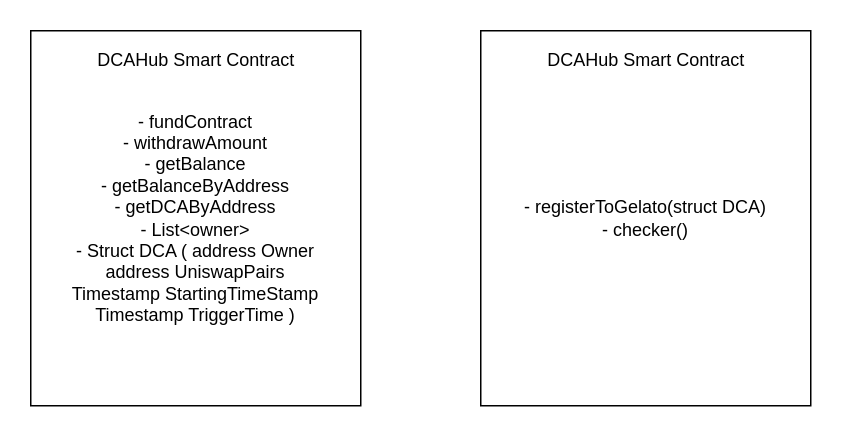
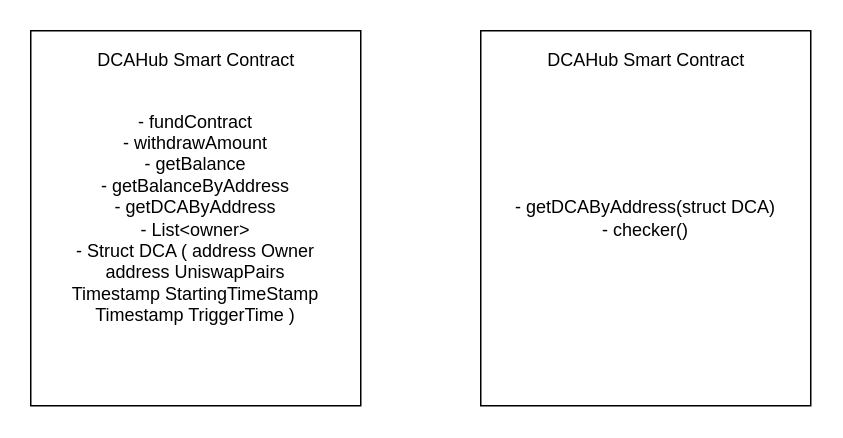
node "- registerToGelato(struct DCA) - checker()": label "- registerToGelato(struct DCA) - checker()" -> "- getDCAByAddress(struct DCA) - checker()"
